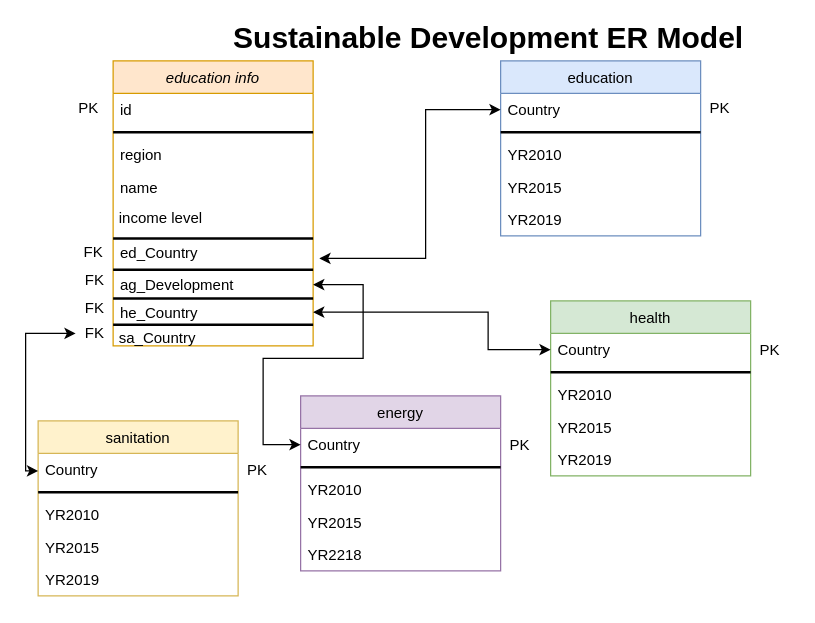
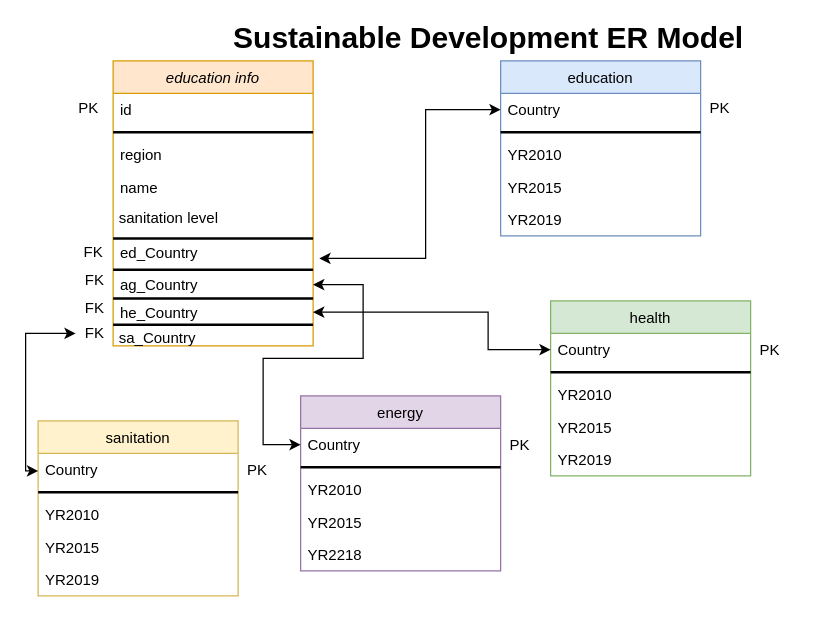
node "income level": label "income level" -> "sanitation level"
node "ag_Development": label "ag_Development" -> "ag_Country"
